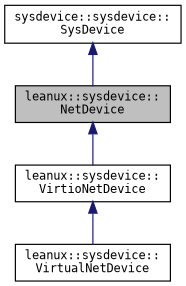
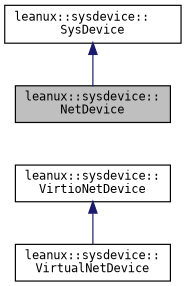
node "sysdevice::sysdevice:: SysDevice": label "sysdevice::sysdevice:: SysDevice" -> "leanux::sysdevice:: SysDevice"
edge "leanux::sysdevice:: VirtioNetDevice" -> "leanux::sysdevice:: NetDevice": removed
